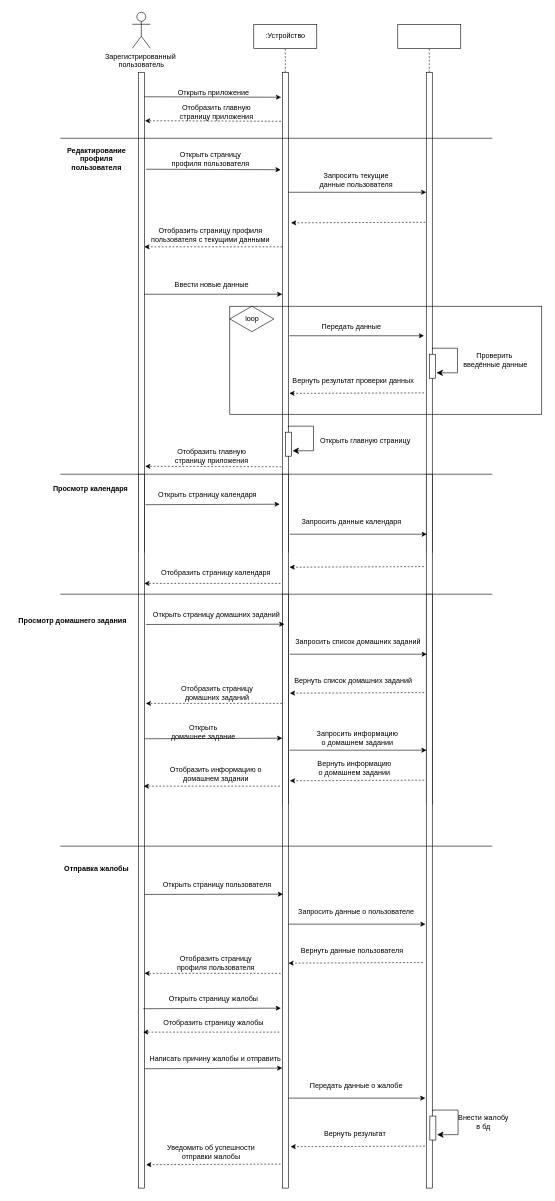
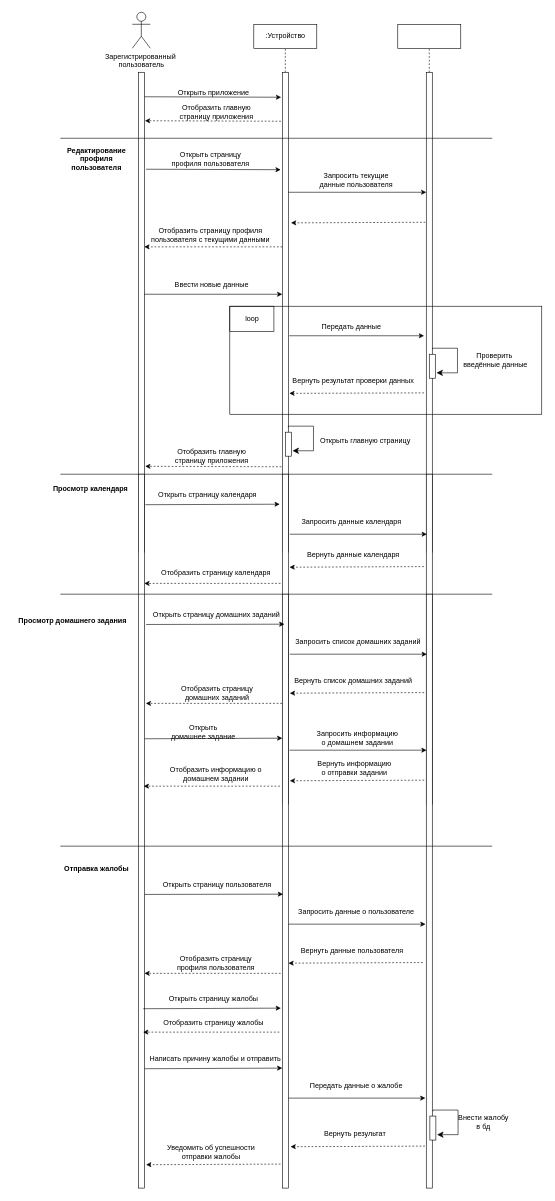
node "loop": shape diamond -> rectangle
node "Вернуть данные календаря": added
node "Вернуть информацию о домашнем задании": label "Вернуть информацию о домашнем задании" -> "Вернуть информацию о отправки задании"
